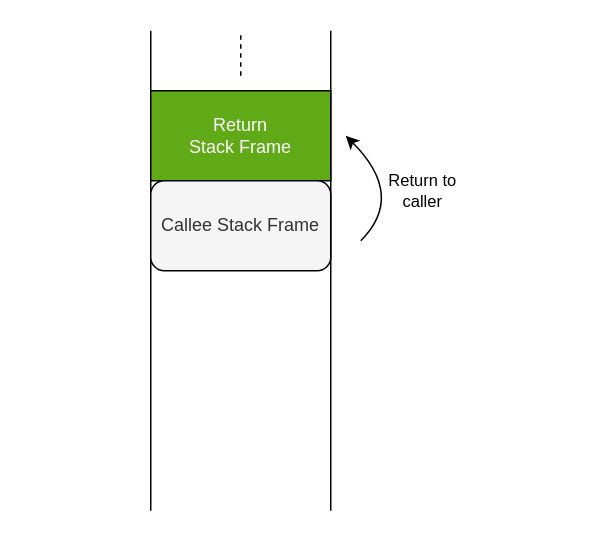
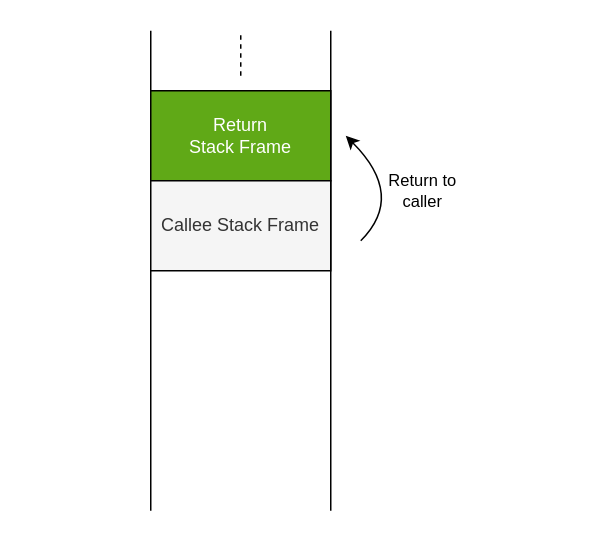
node "Callee Stack Frame": shape rounded rectangle -> rectangle
